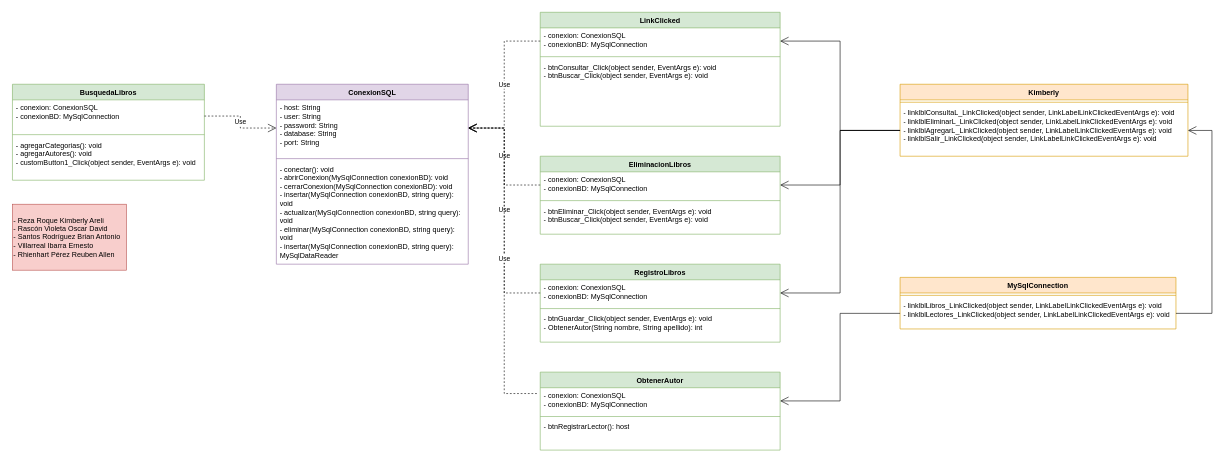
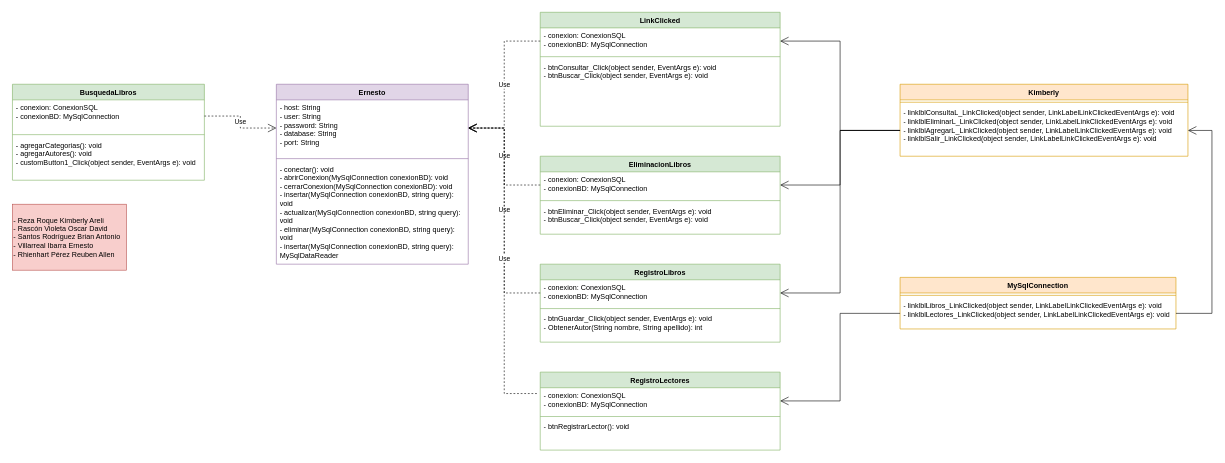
node "ConexionSQL": label "ConexionSQL" -> "Ernesto"
node "ObtenerAutor": label "ObtenerAutor" -> "RegistroLectores"
node "- btnRegistrarLector(): host": label "- btnRegistrarLector(): host" -> "- btnRegistrarLector(): void"
